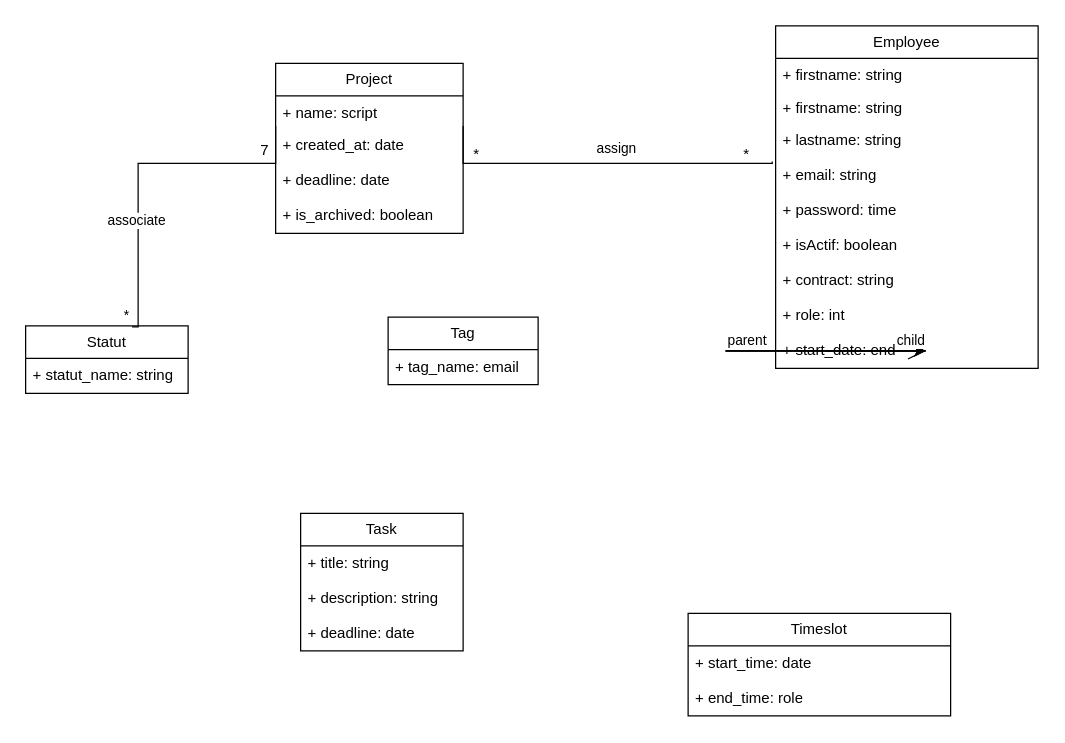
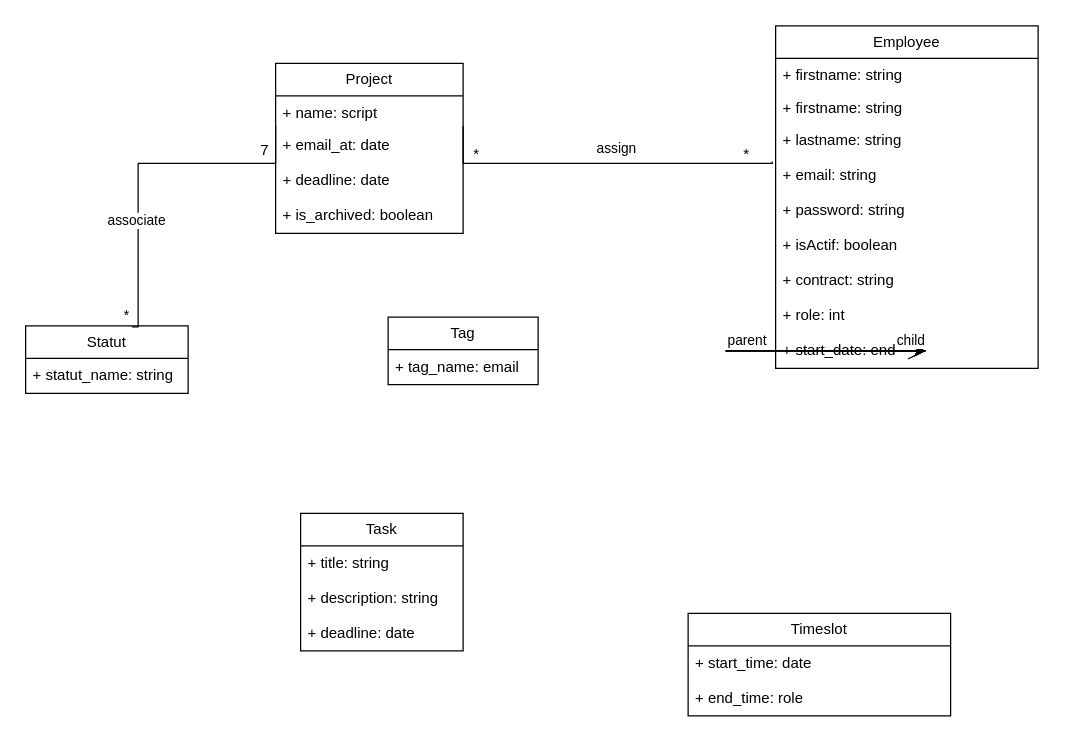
node "+ created_at: date": label "+ created_at: date" -> "+ email_at: date"
node "+ password: time": label "+ password: time" -> "+ password: string"
